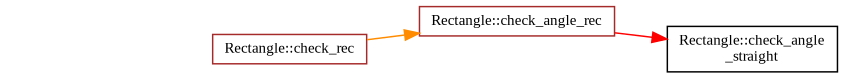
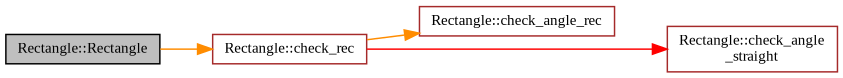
edge "Rectangle::check_angle_rec" -> "Rectangle::check_angle _straight": now "Rectangle::check_rec" -> "Rectangle::check_angle _straight"
node "Rectangle::Rectangle": added
node "Rectangle::check_angle _straight": color black -> brown
